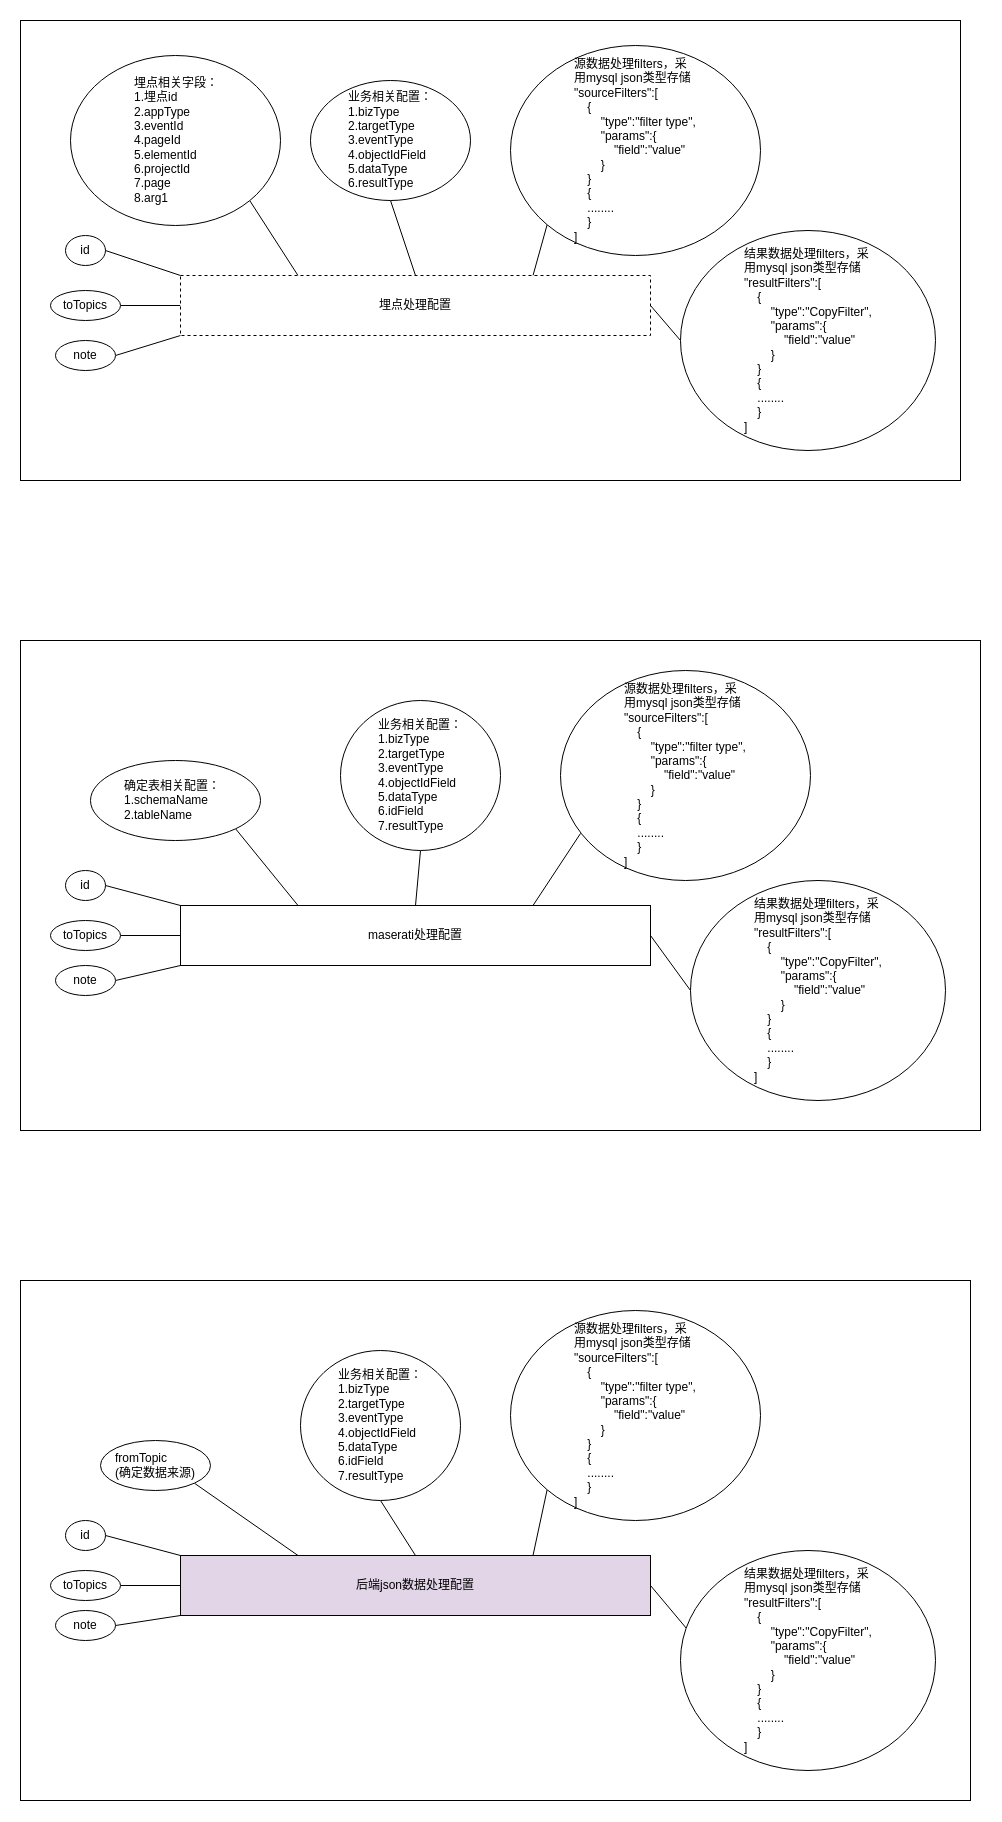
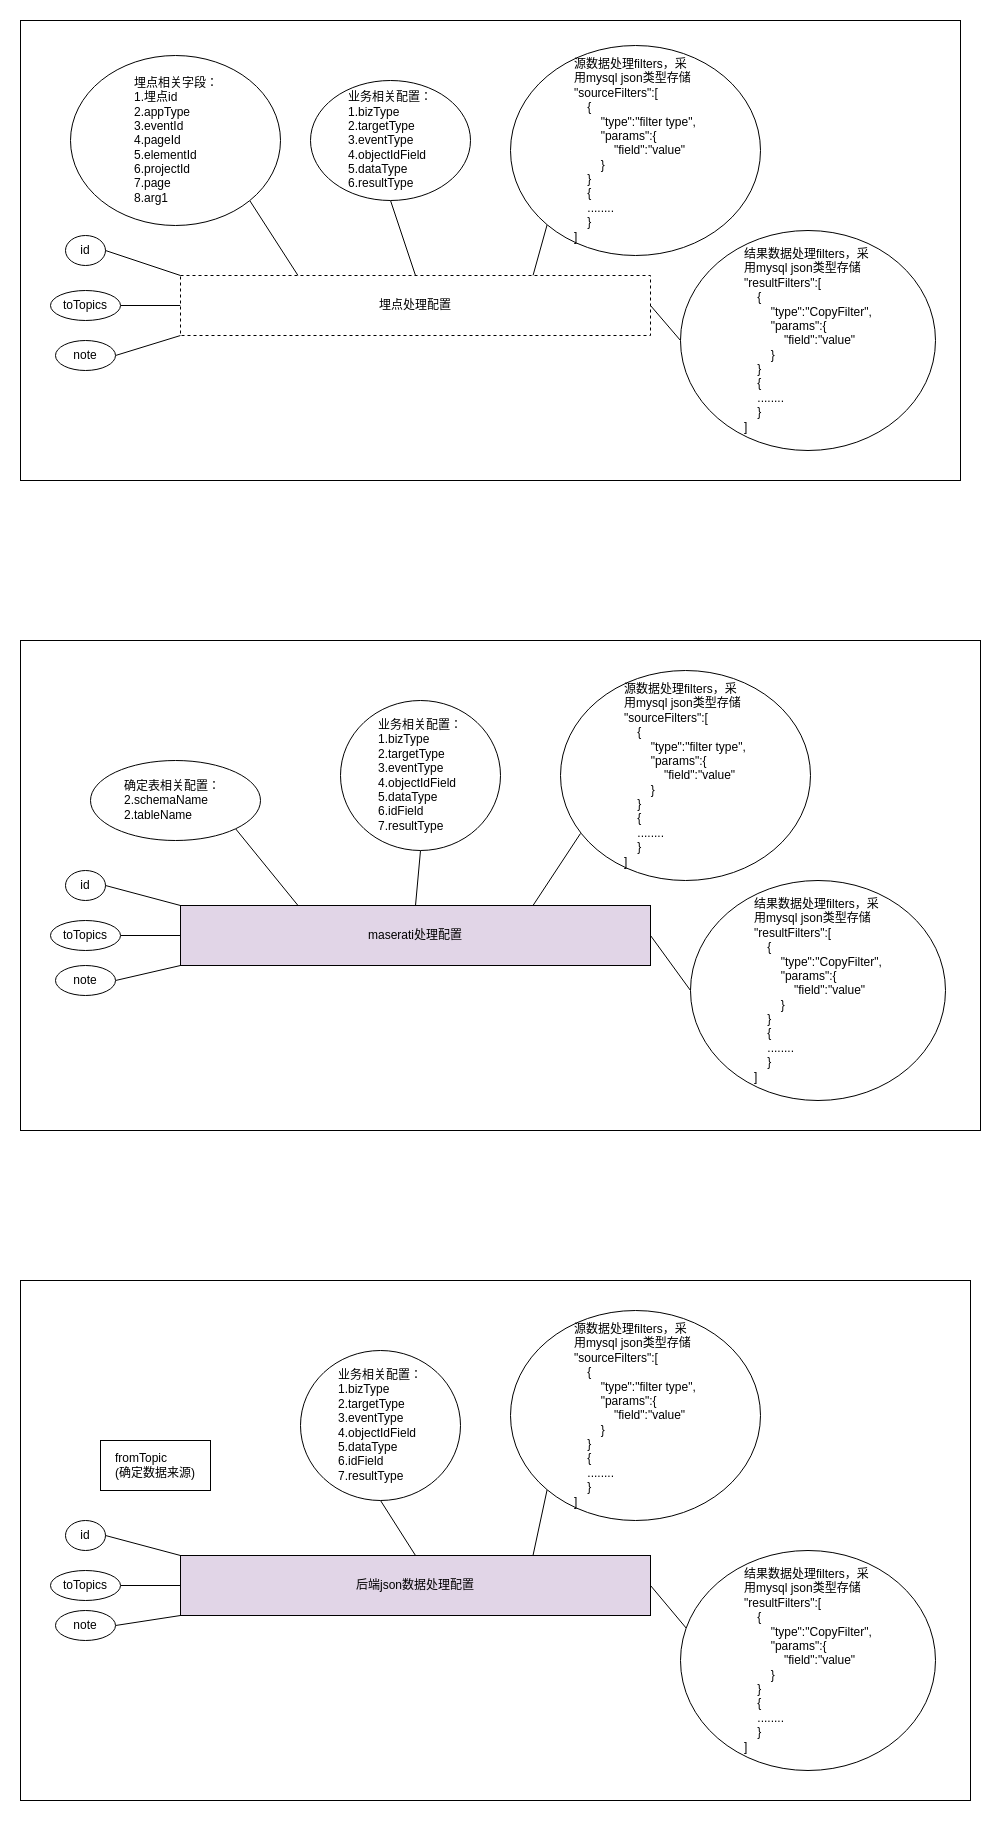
node "确定表相关配置： 1.schemaName 2.tableName": label "确定表相关配置： 1.schemaName 2.tableName" -> "确定表相关配置： 2.schemaName 2.tableName"
node "maserati处理配置": fillcolor #ffffff -> #e1d5e7
node "fromTopic (确定数据来源)": shape ellipse -> rectangle
edge "fromTopic (确定数据来源)" -- "后端json数据处理配置": removed
